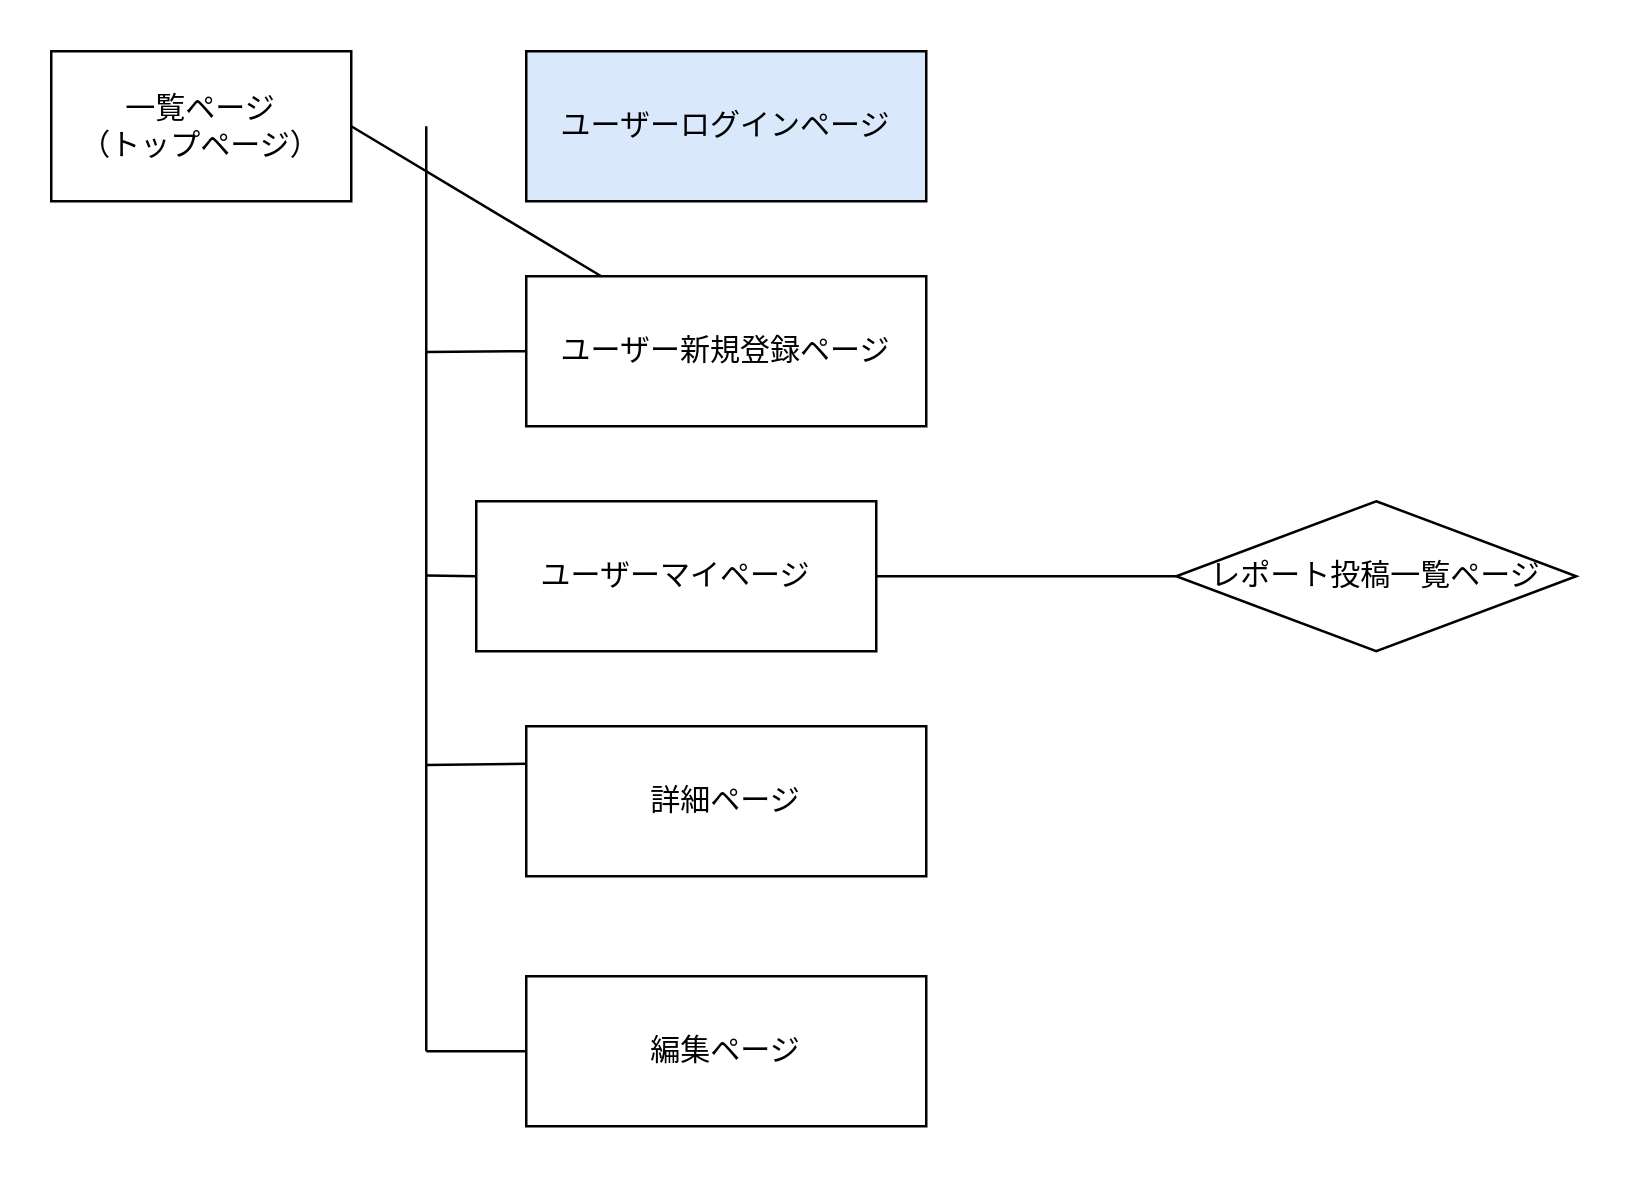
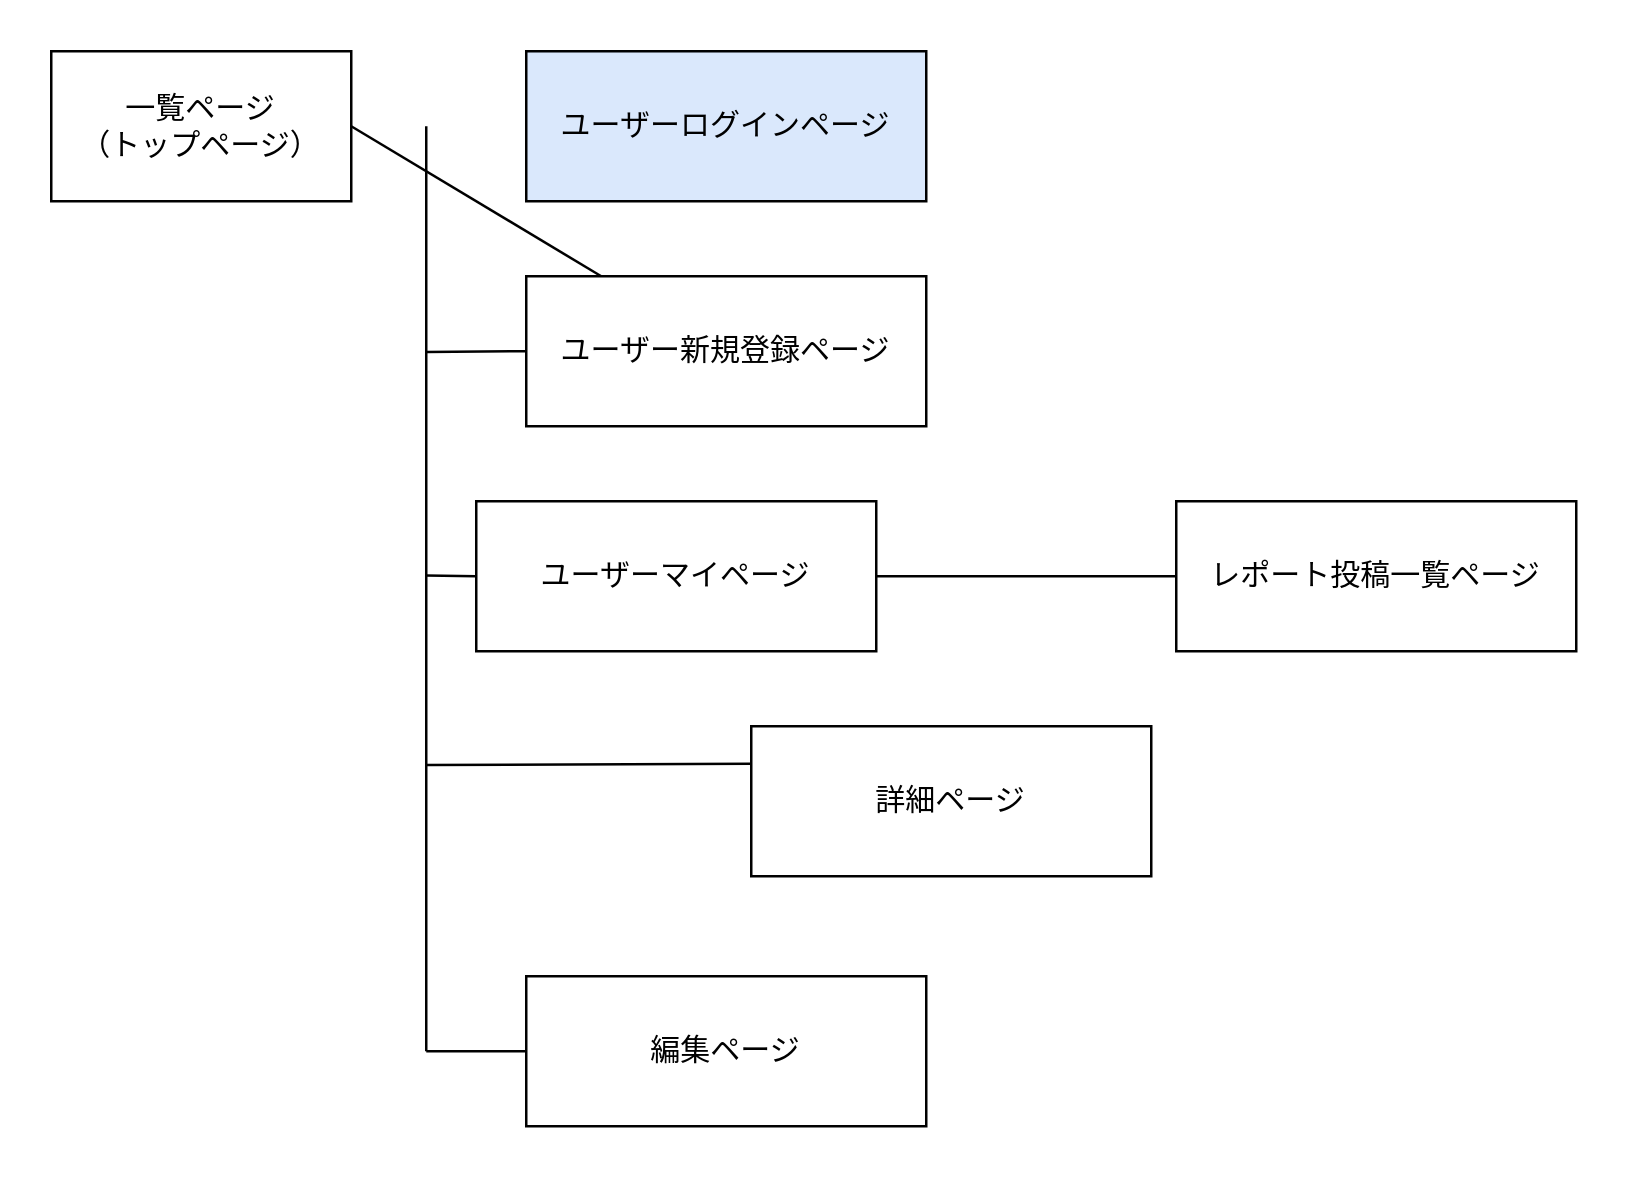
node "レポート投稿一覧ページ": shape diamond -> rectangle
node "詳細ページ": moved (726, 801) -> (951, 801)
